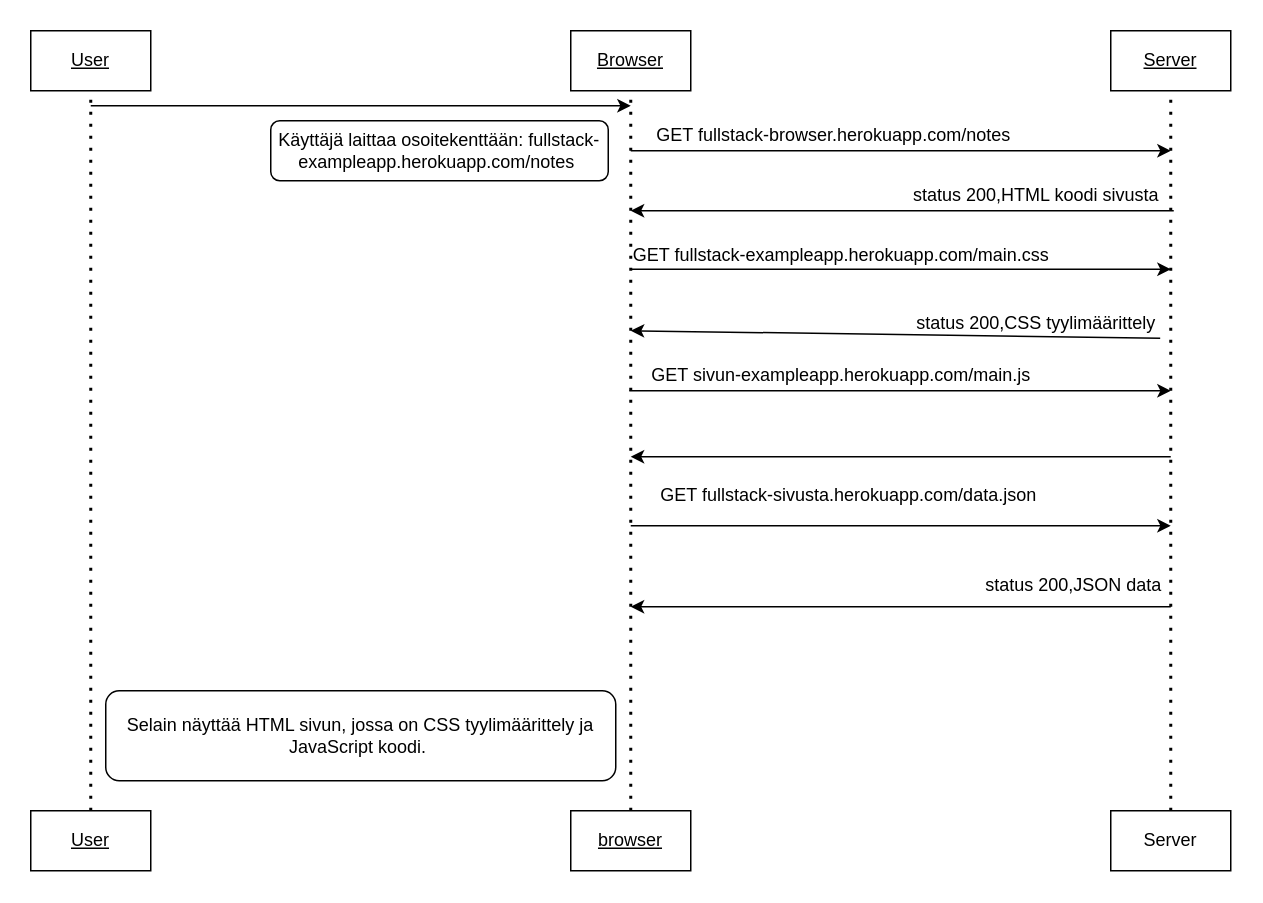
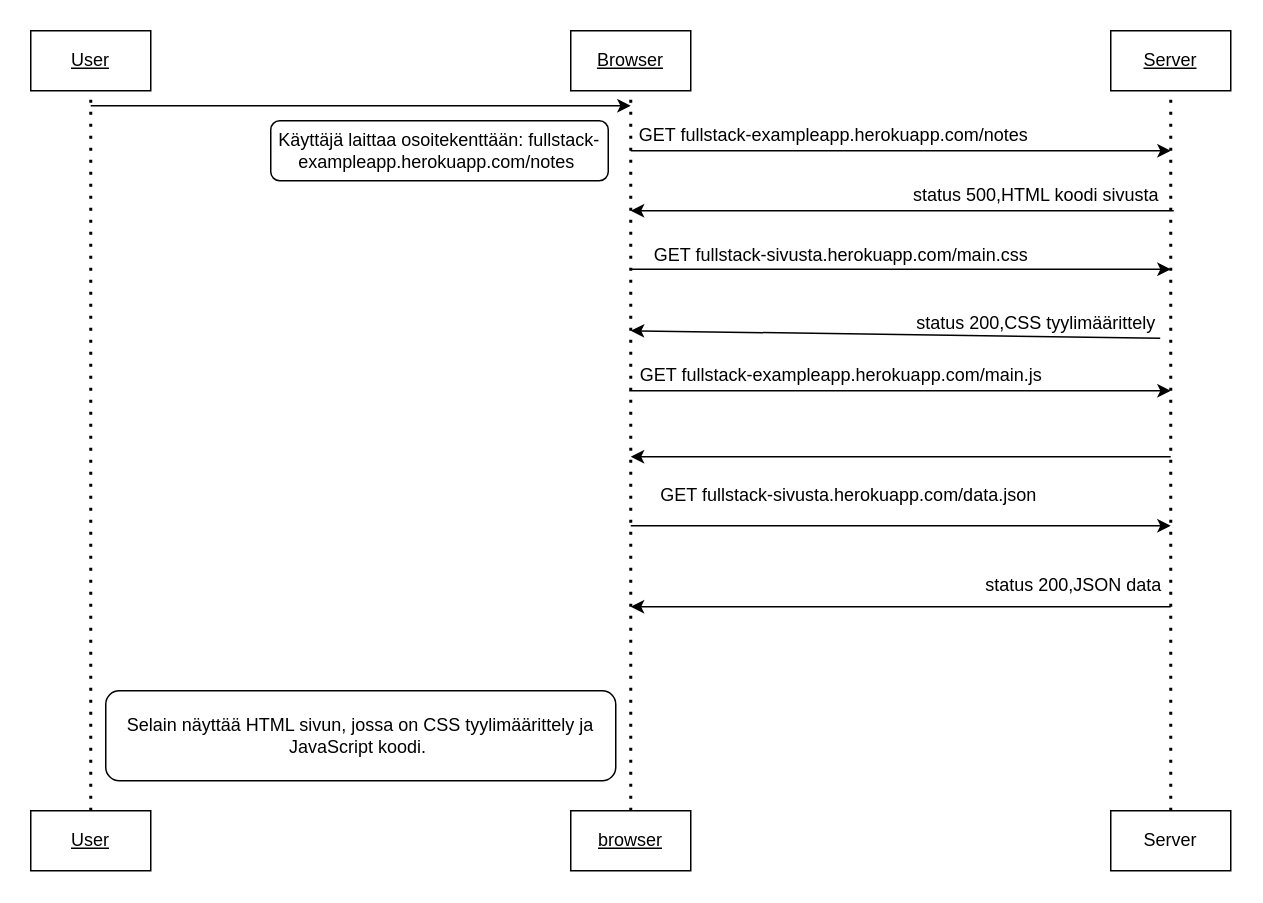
node "GET fullstack-browser.herokuapp.com/notes": label "GET fullstack-browser.herokuapp.com/notes" -> "GET fullstack-exampleapp.herokuapp.com/notes"
node "status 200,HTML koodi sivusta": label "status 200,HTML koodi sivusta" -> "status 500,HTML koodi sivusta"
node "GET fullstack-exampleapp.herokuapp.com/main.css": label "GET fullstack-exampleapp.herokuapp.com/main.css" -> "GET fullstack-sivusta.herokuapp.com/main.css"
node "GET sivun-exampleapp.herokuapp.com/main.js": label "GET sivun-exampleapp.herokuapp.com/main.js" -> "GET fullstack-exampleapp.herokuapp.com/main.js"
